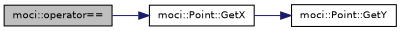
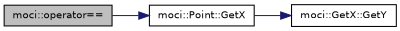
node "moci::Point::GetY": label "moci::Point::GetY" -> "moci::GetX::GetY"
